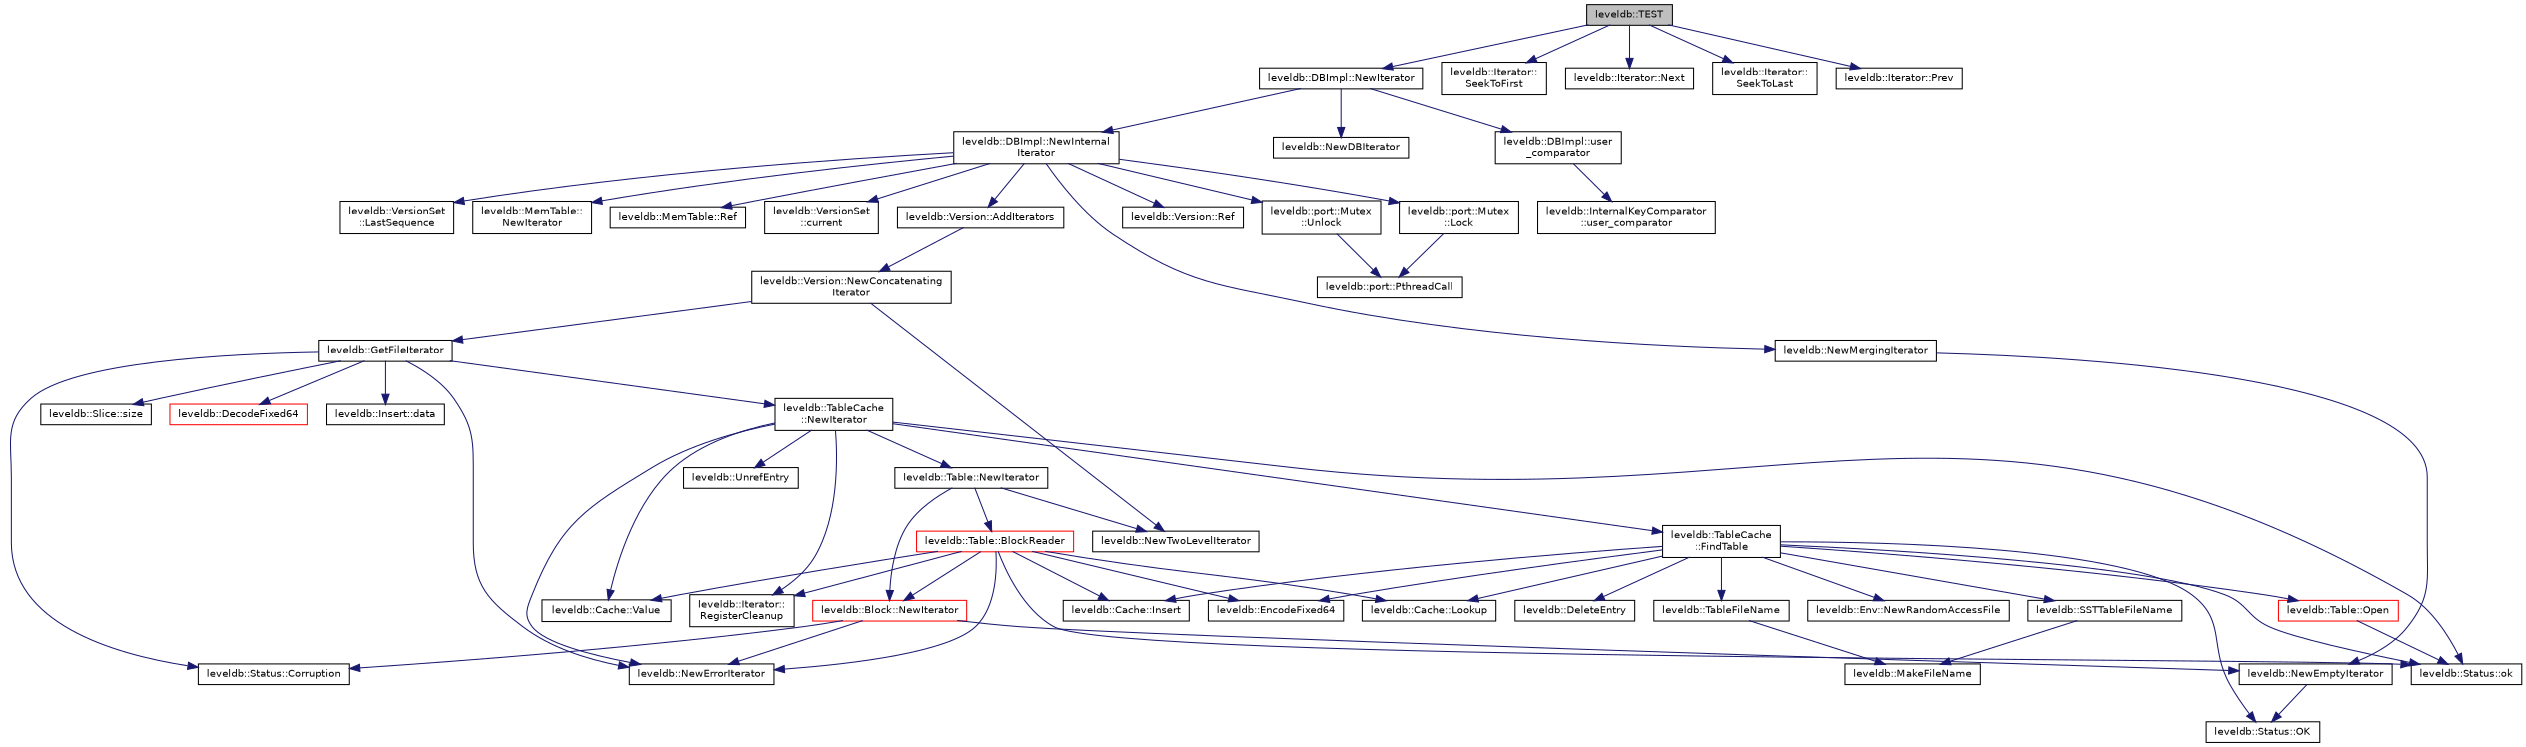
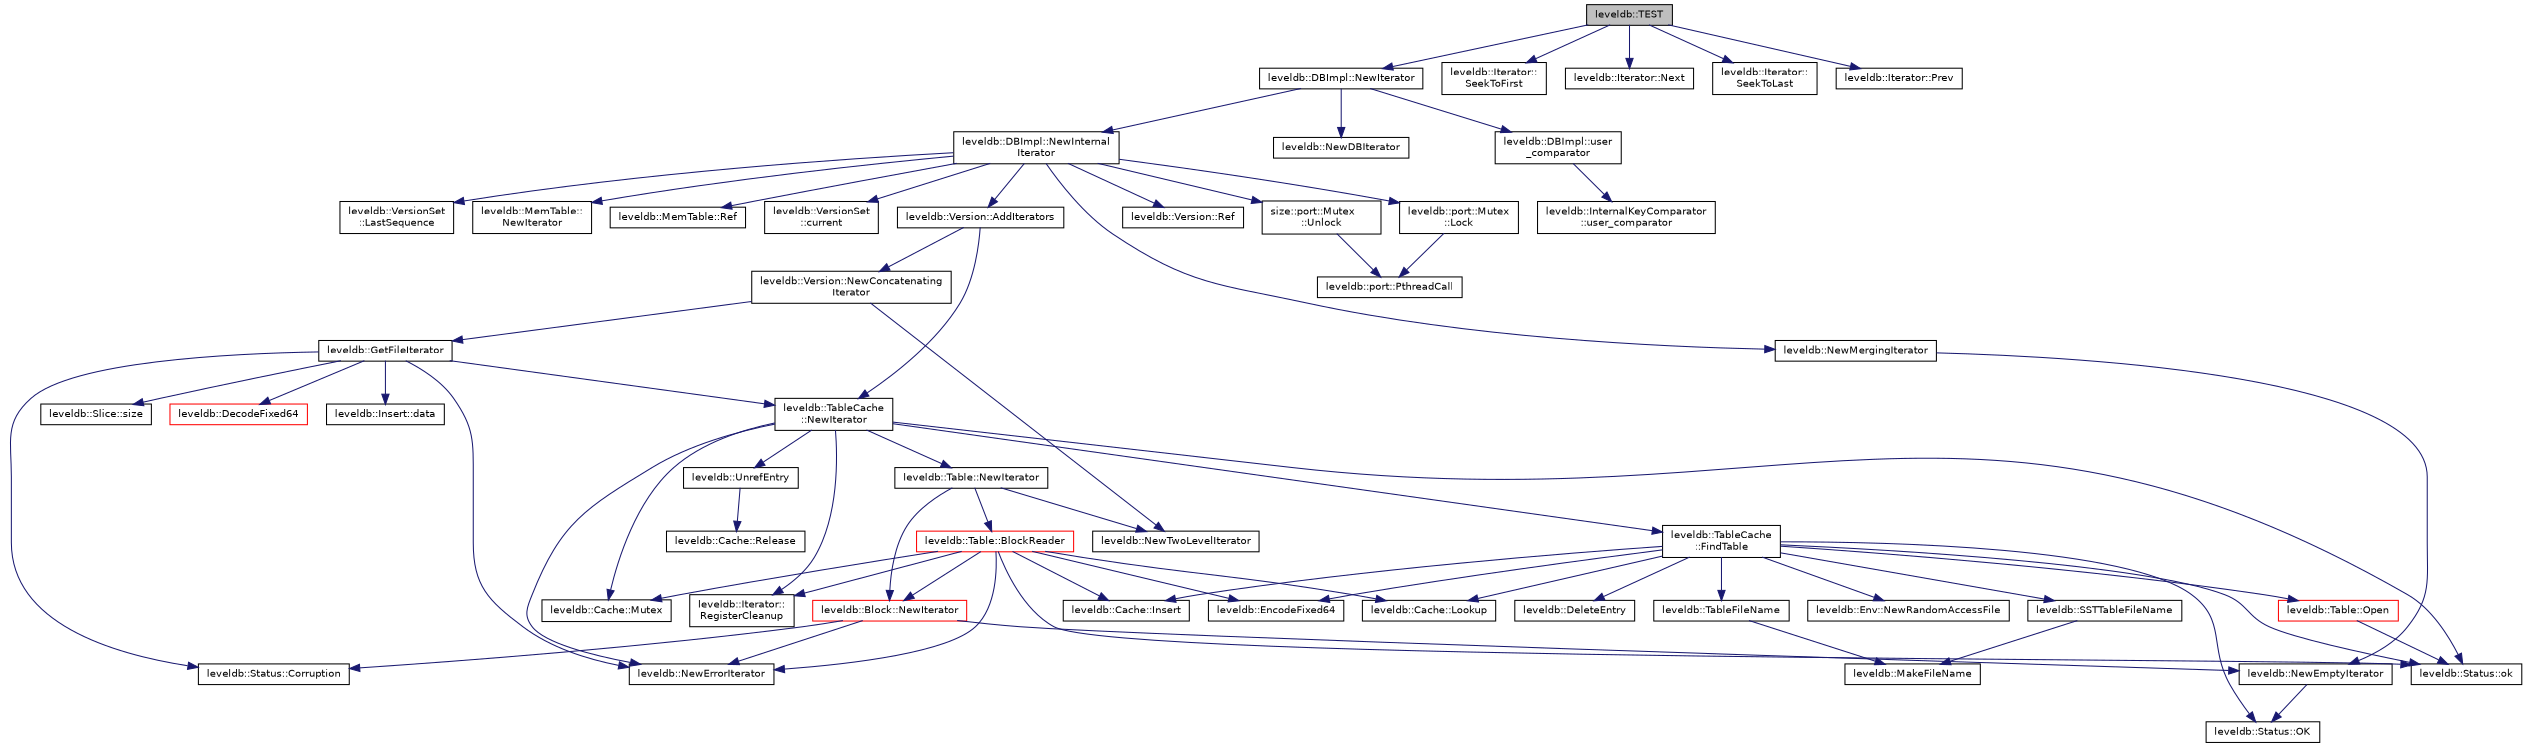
node "leveldb::port::Mutex ::Unlock": label "leveldb::port::Mutex ::Unlock" -> "size::port::Mutex ::Unlock"
edge "leveldb::Version::AddIterators" -> "leveldb::TableCache ::NewIterator": added
node "leveldb::Cache::Release": added
node "leveldb::Cache::Value": label "leveldb::Cache::Value" -> "leveldb::Cache::Mutex"
